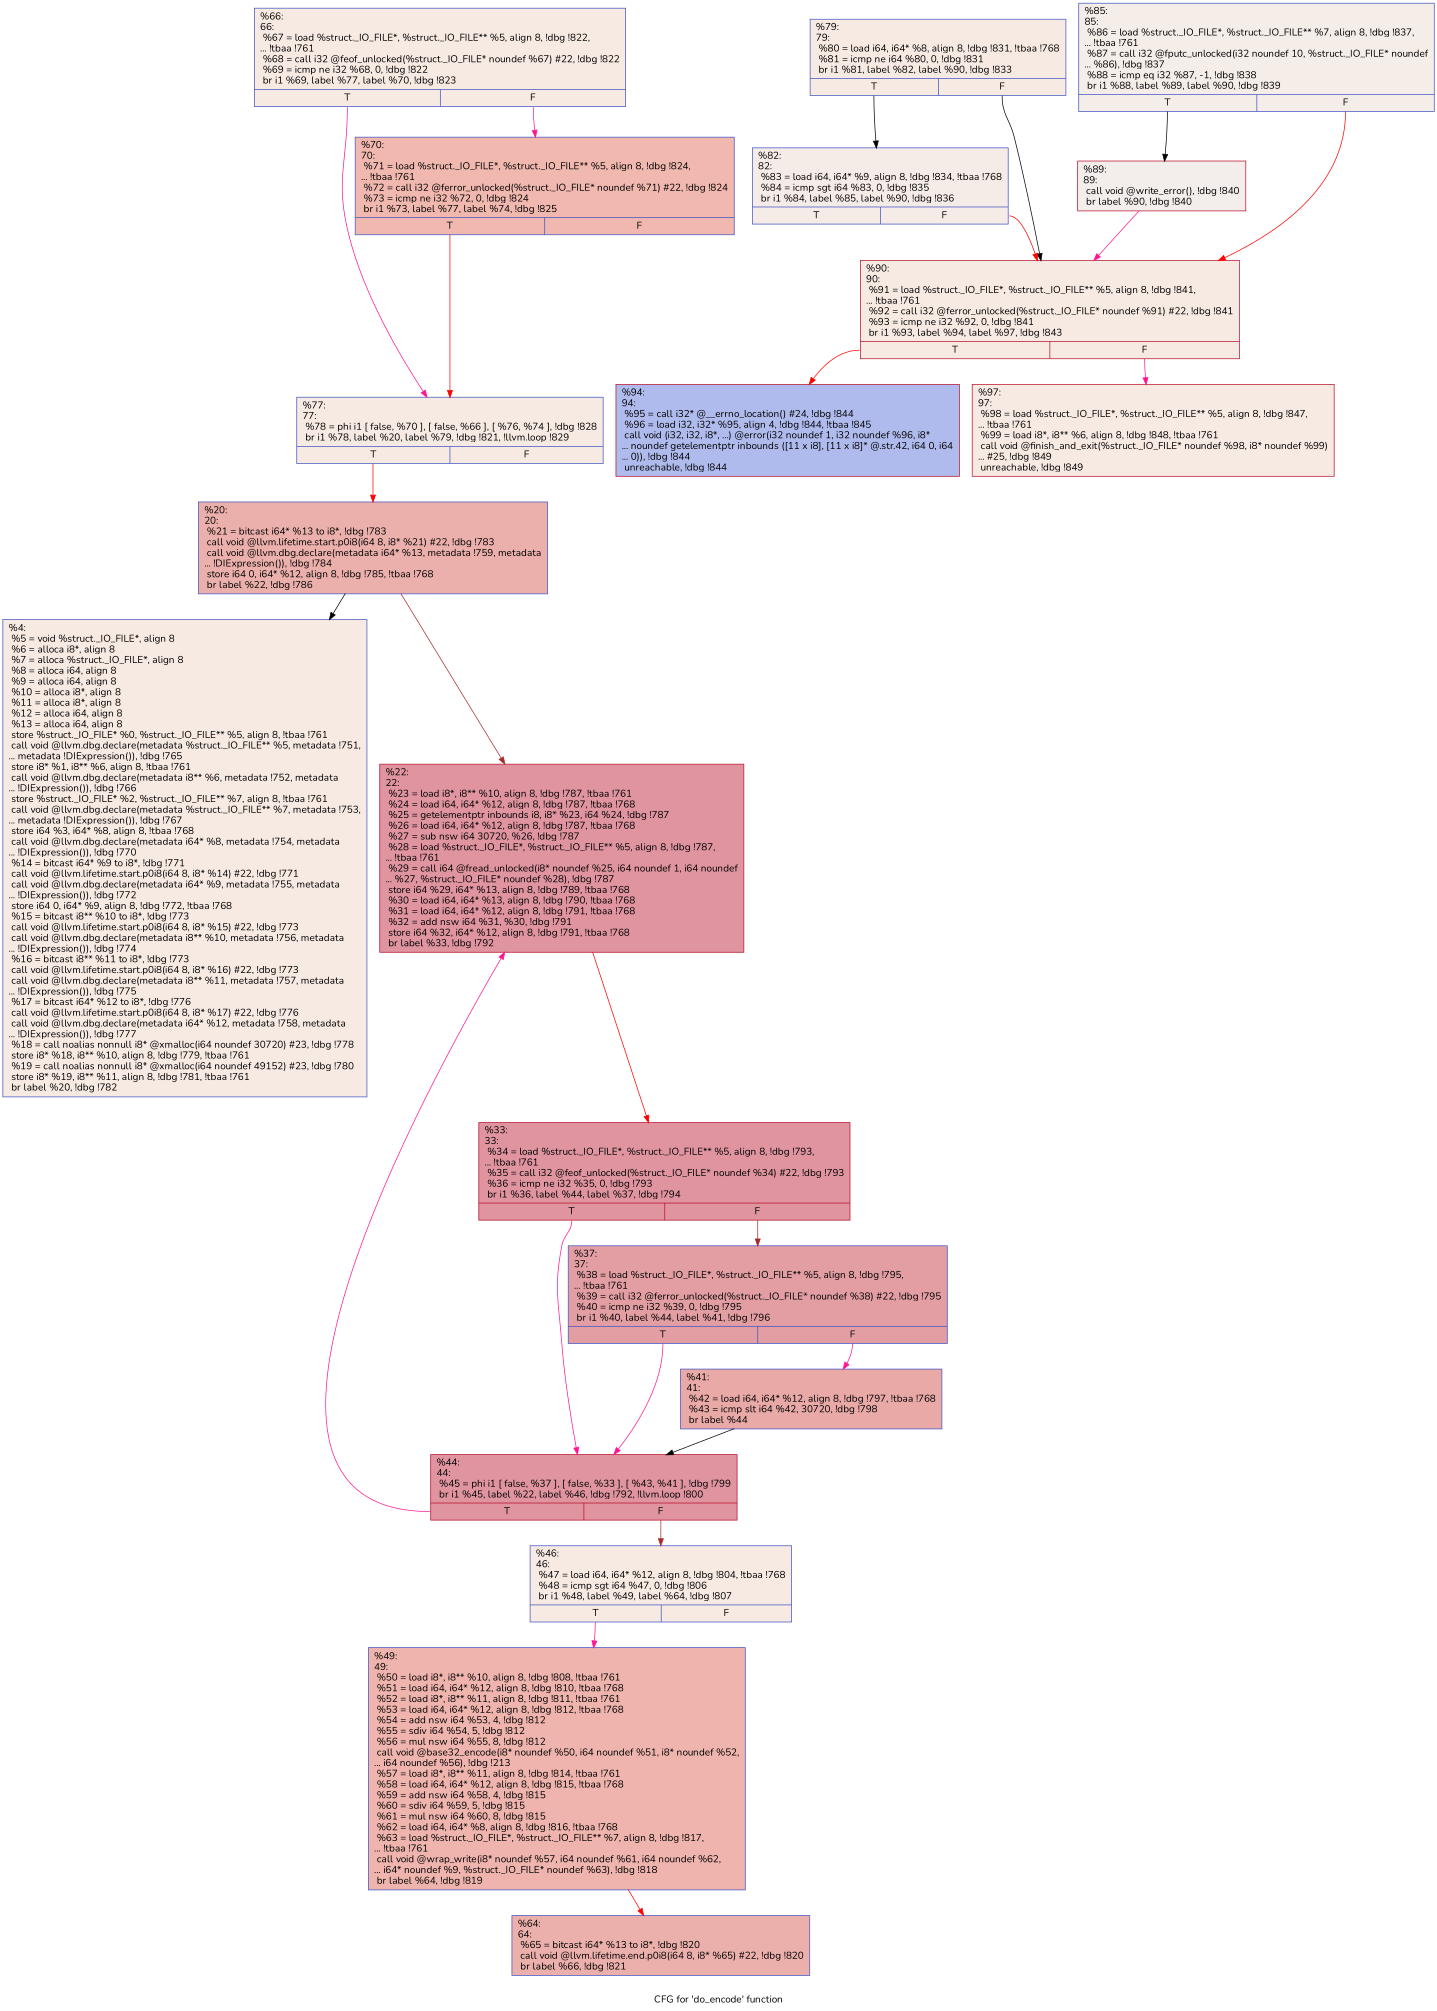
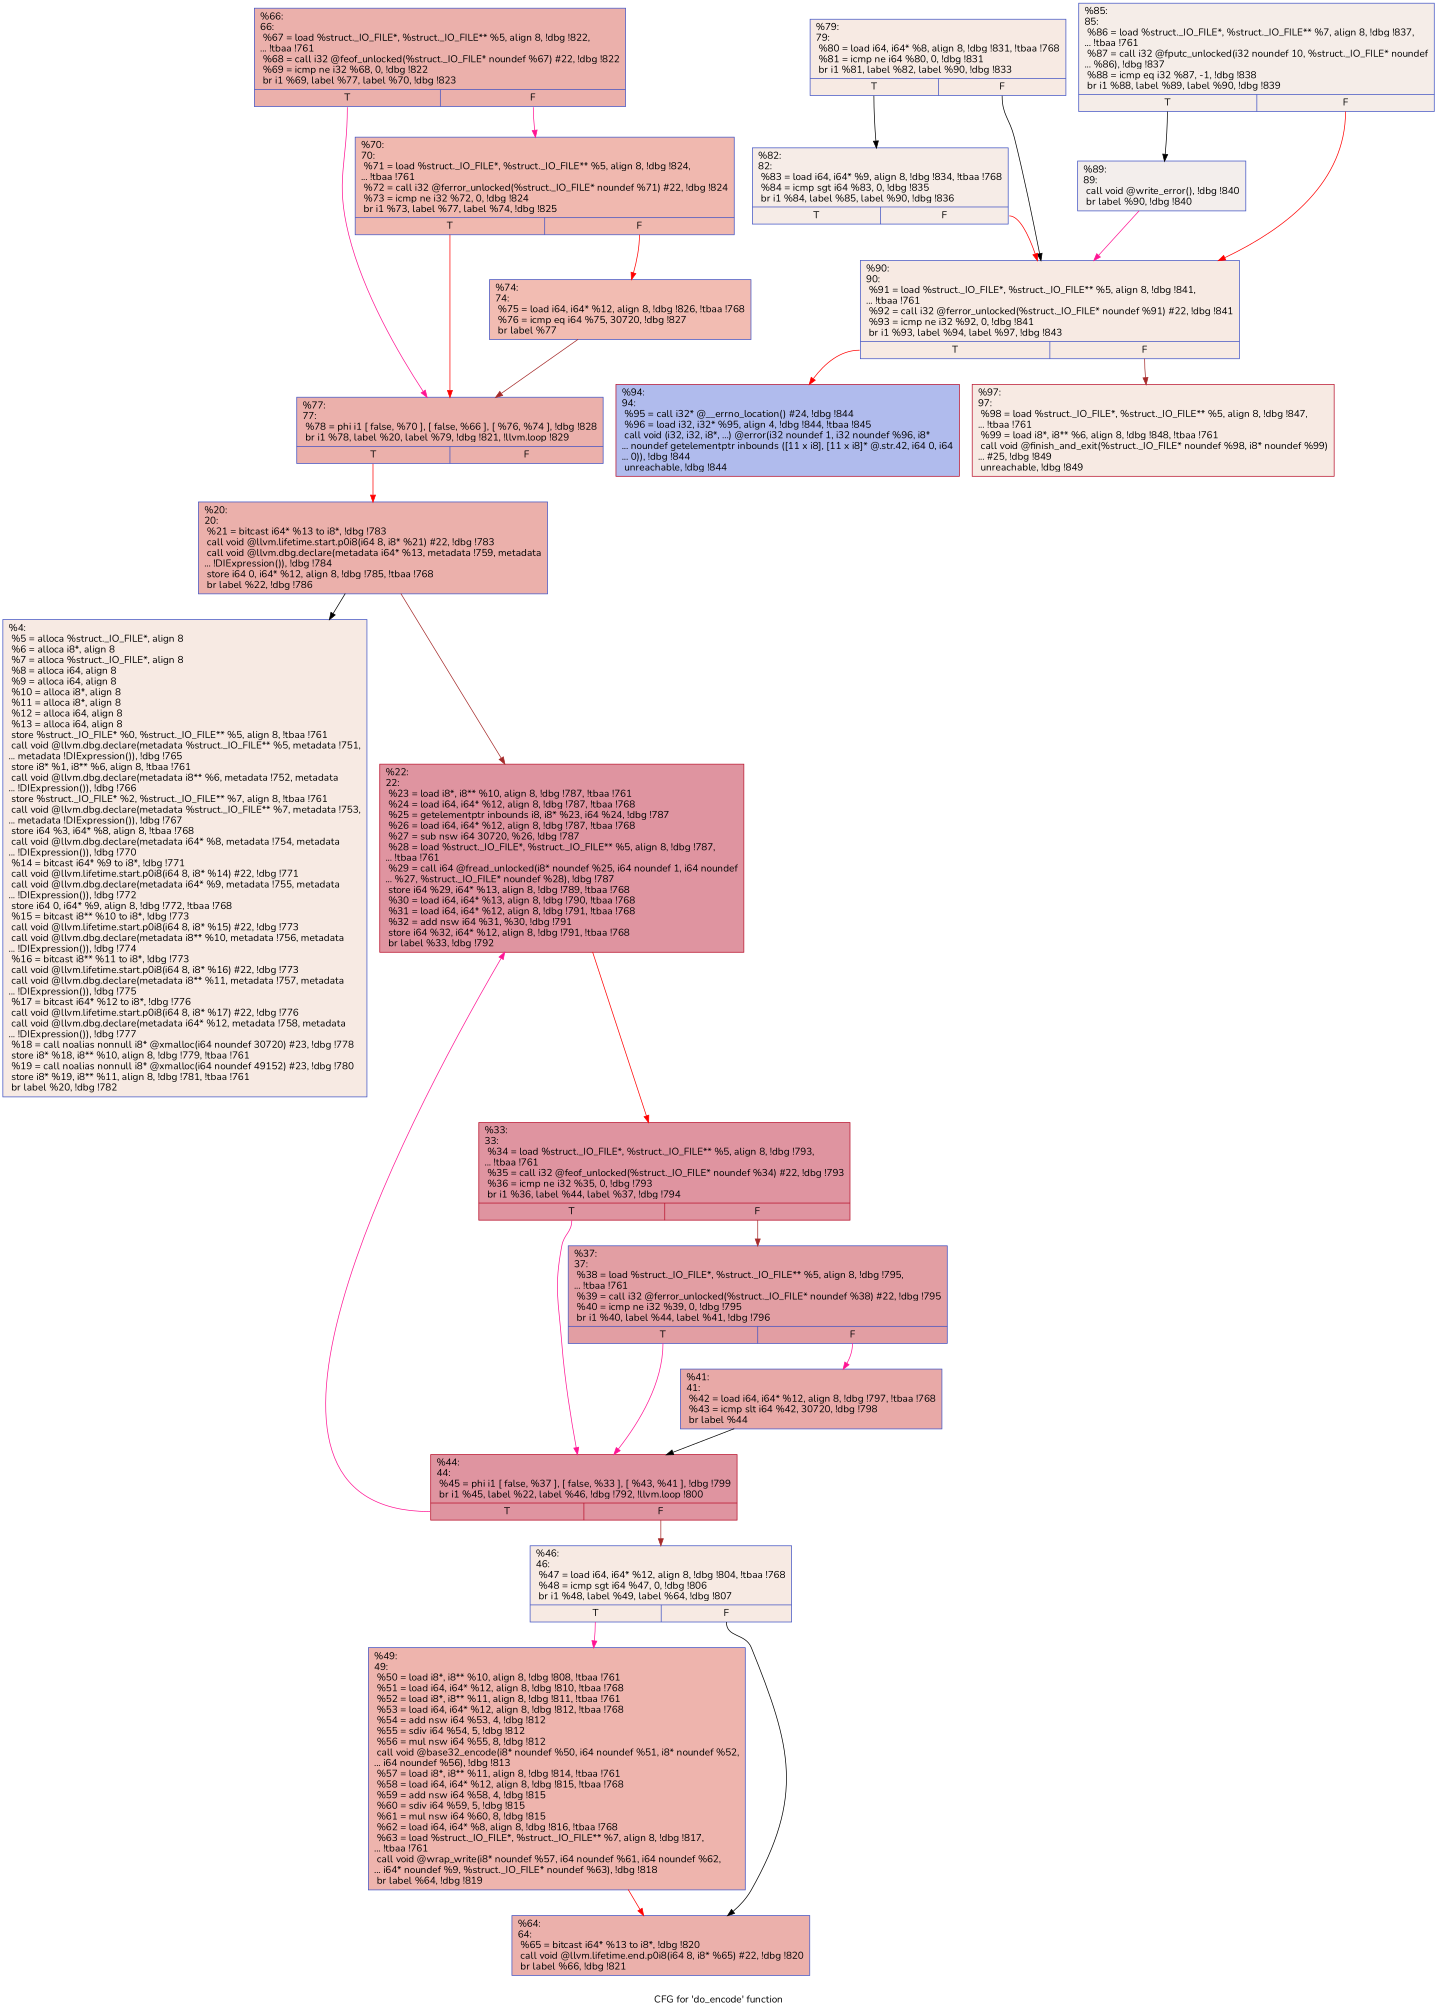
node "%66:": fillcolor #eed0c070 -> #d24b4070
node "%89:": color #b70d28ff -> #3d50c3ff
node "%74:": added
node "%90:": color #b70d28ff -> #3d50c3ff
edge "%90:" -> "%97:": color deeppink -> brown
node "%77:": fillcolor #eed0c070 -> #d24b4070
node "%4:": text "%5 = void %struct._IO_FILE*, align 8" -> "%5 = alloca %struct._IO_FILE*, align 8"
node "%49:": text "... i64 noundef %56), !dbg !213" -> "... i64 noundef %56), !dbg !813"
edge "%46:" -> "%64:": added
